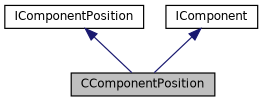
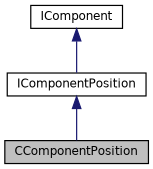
edge "CComponentPosition" -> "IComponent": now "IComponentPosition" -> "IComponent"
